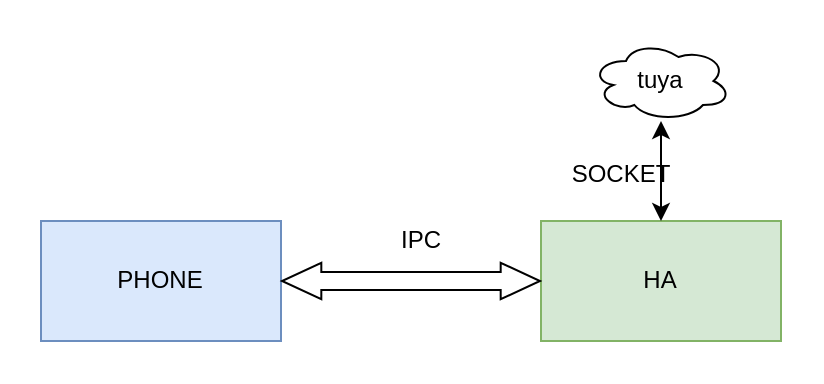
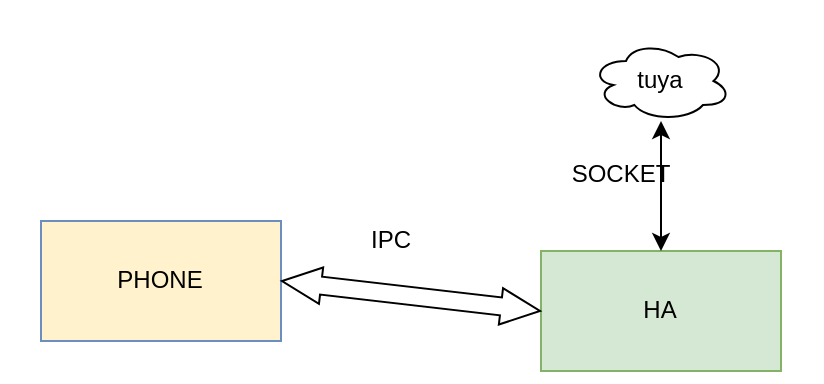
node "IPC": moved (421, 241) -> (391, 241)
node "PHONE": fillcolor #dae8fc -> #fff2cc
node "HA": moved (661, 281) -> (661, 311)
